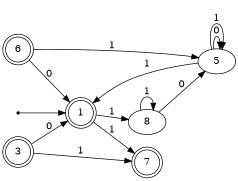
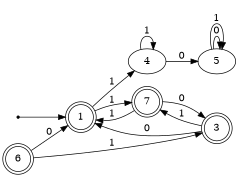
edge "6" -> "5": now "6" -> "3"
edge "5" -> "1": now "7" -> "1"
edge "7" -> "3": added, label "0"
node "8": label "8" -> "4"
